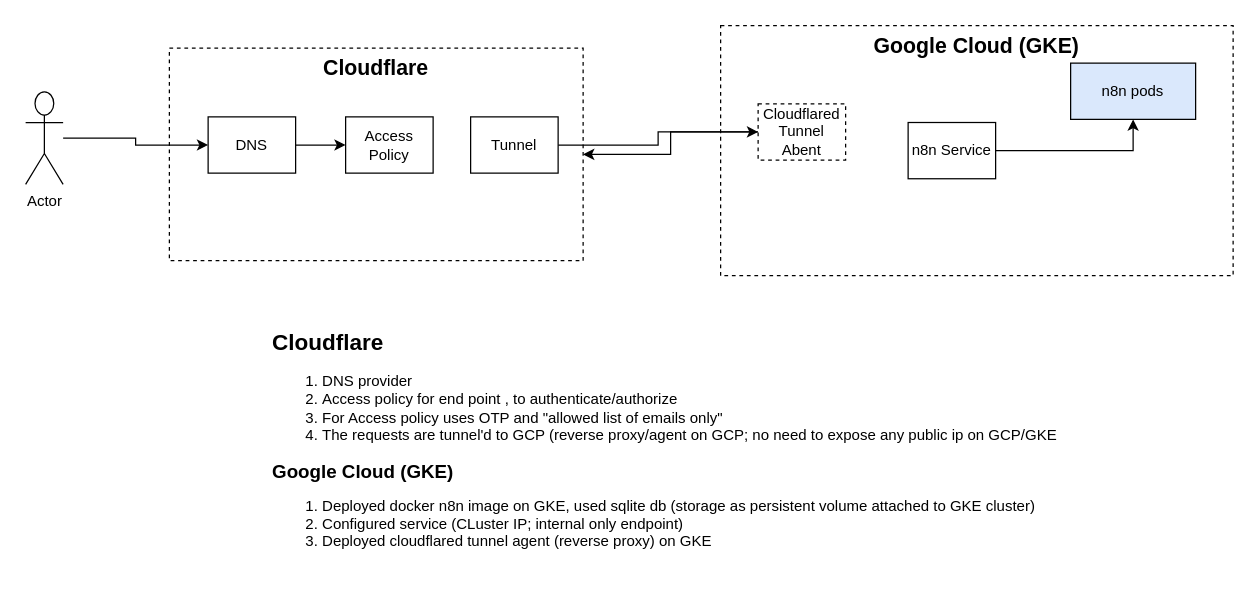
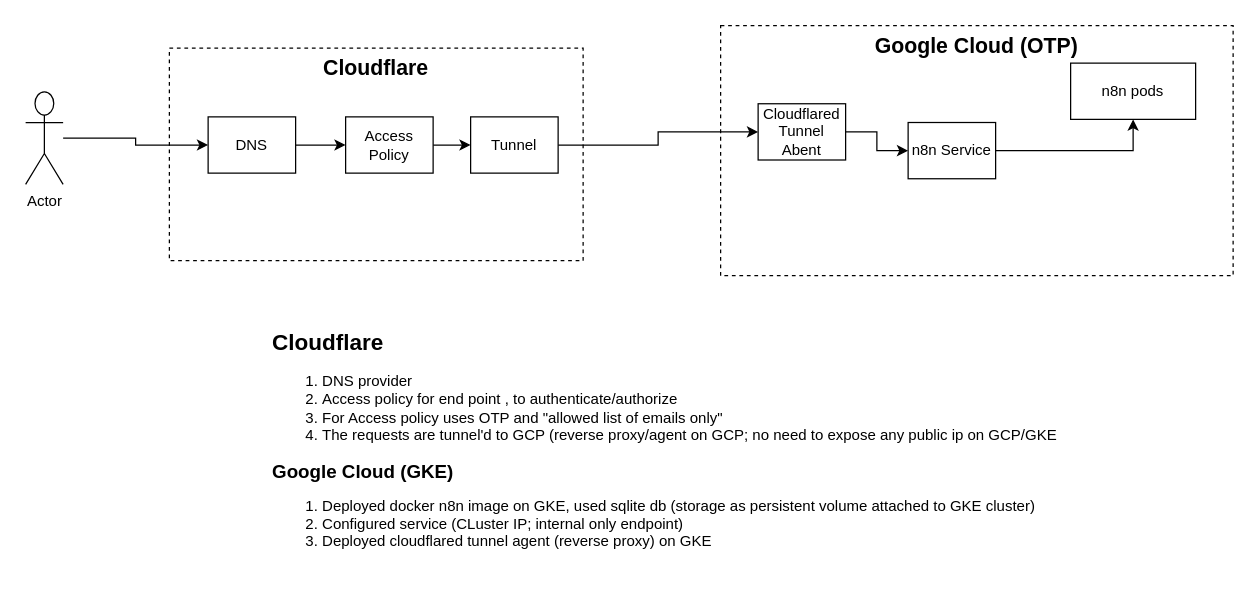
node "Google Cloud (GKE)": label "Google Cloud (GKE)" -> "Google Cloud (OTP)"
node "n8n pods": fillcolor #dae8fc -> #ffffff
node "Cloudflared Tunnel Abent": style dashed -> solid
edge "Access Policy" -> "Tunnel": added
edge "Cloudflared Tunnel Abent" -> "Cloudflare": now "Cloudflared Tunnel Abent" -> "n8n Service"
